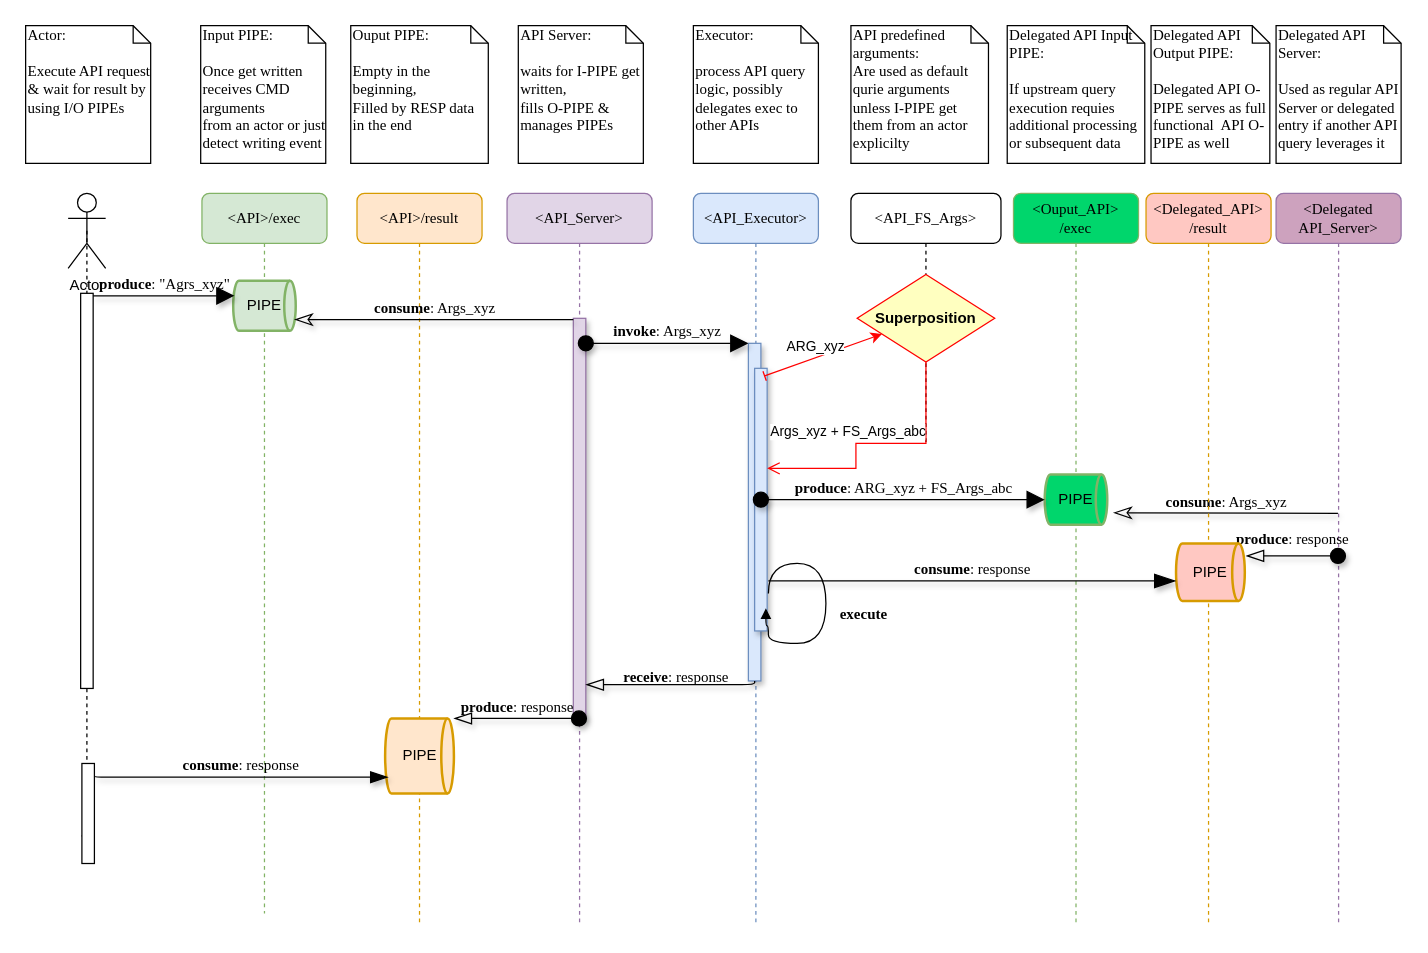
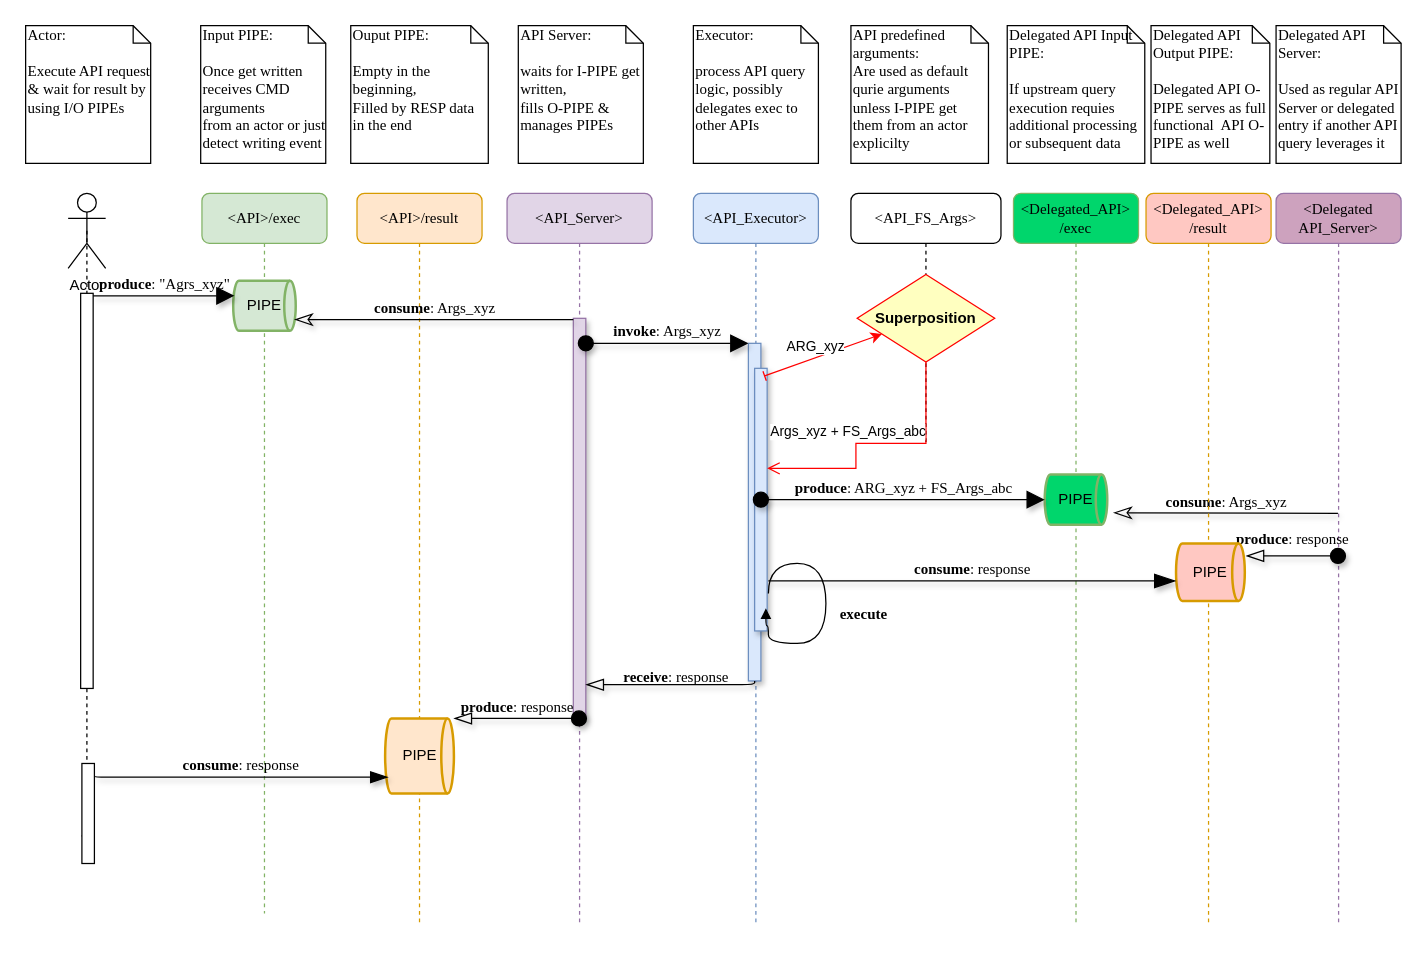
node "<Ouput_API> /exec": label "<Ouput_API> /exec" -> "<Delegated_API> /exec"
